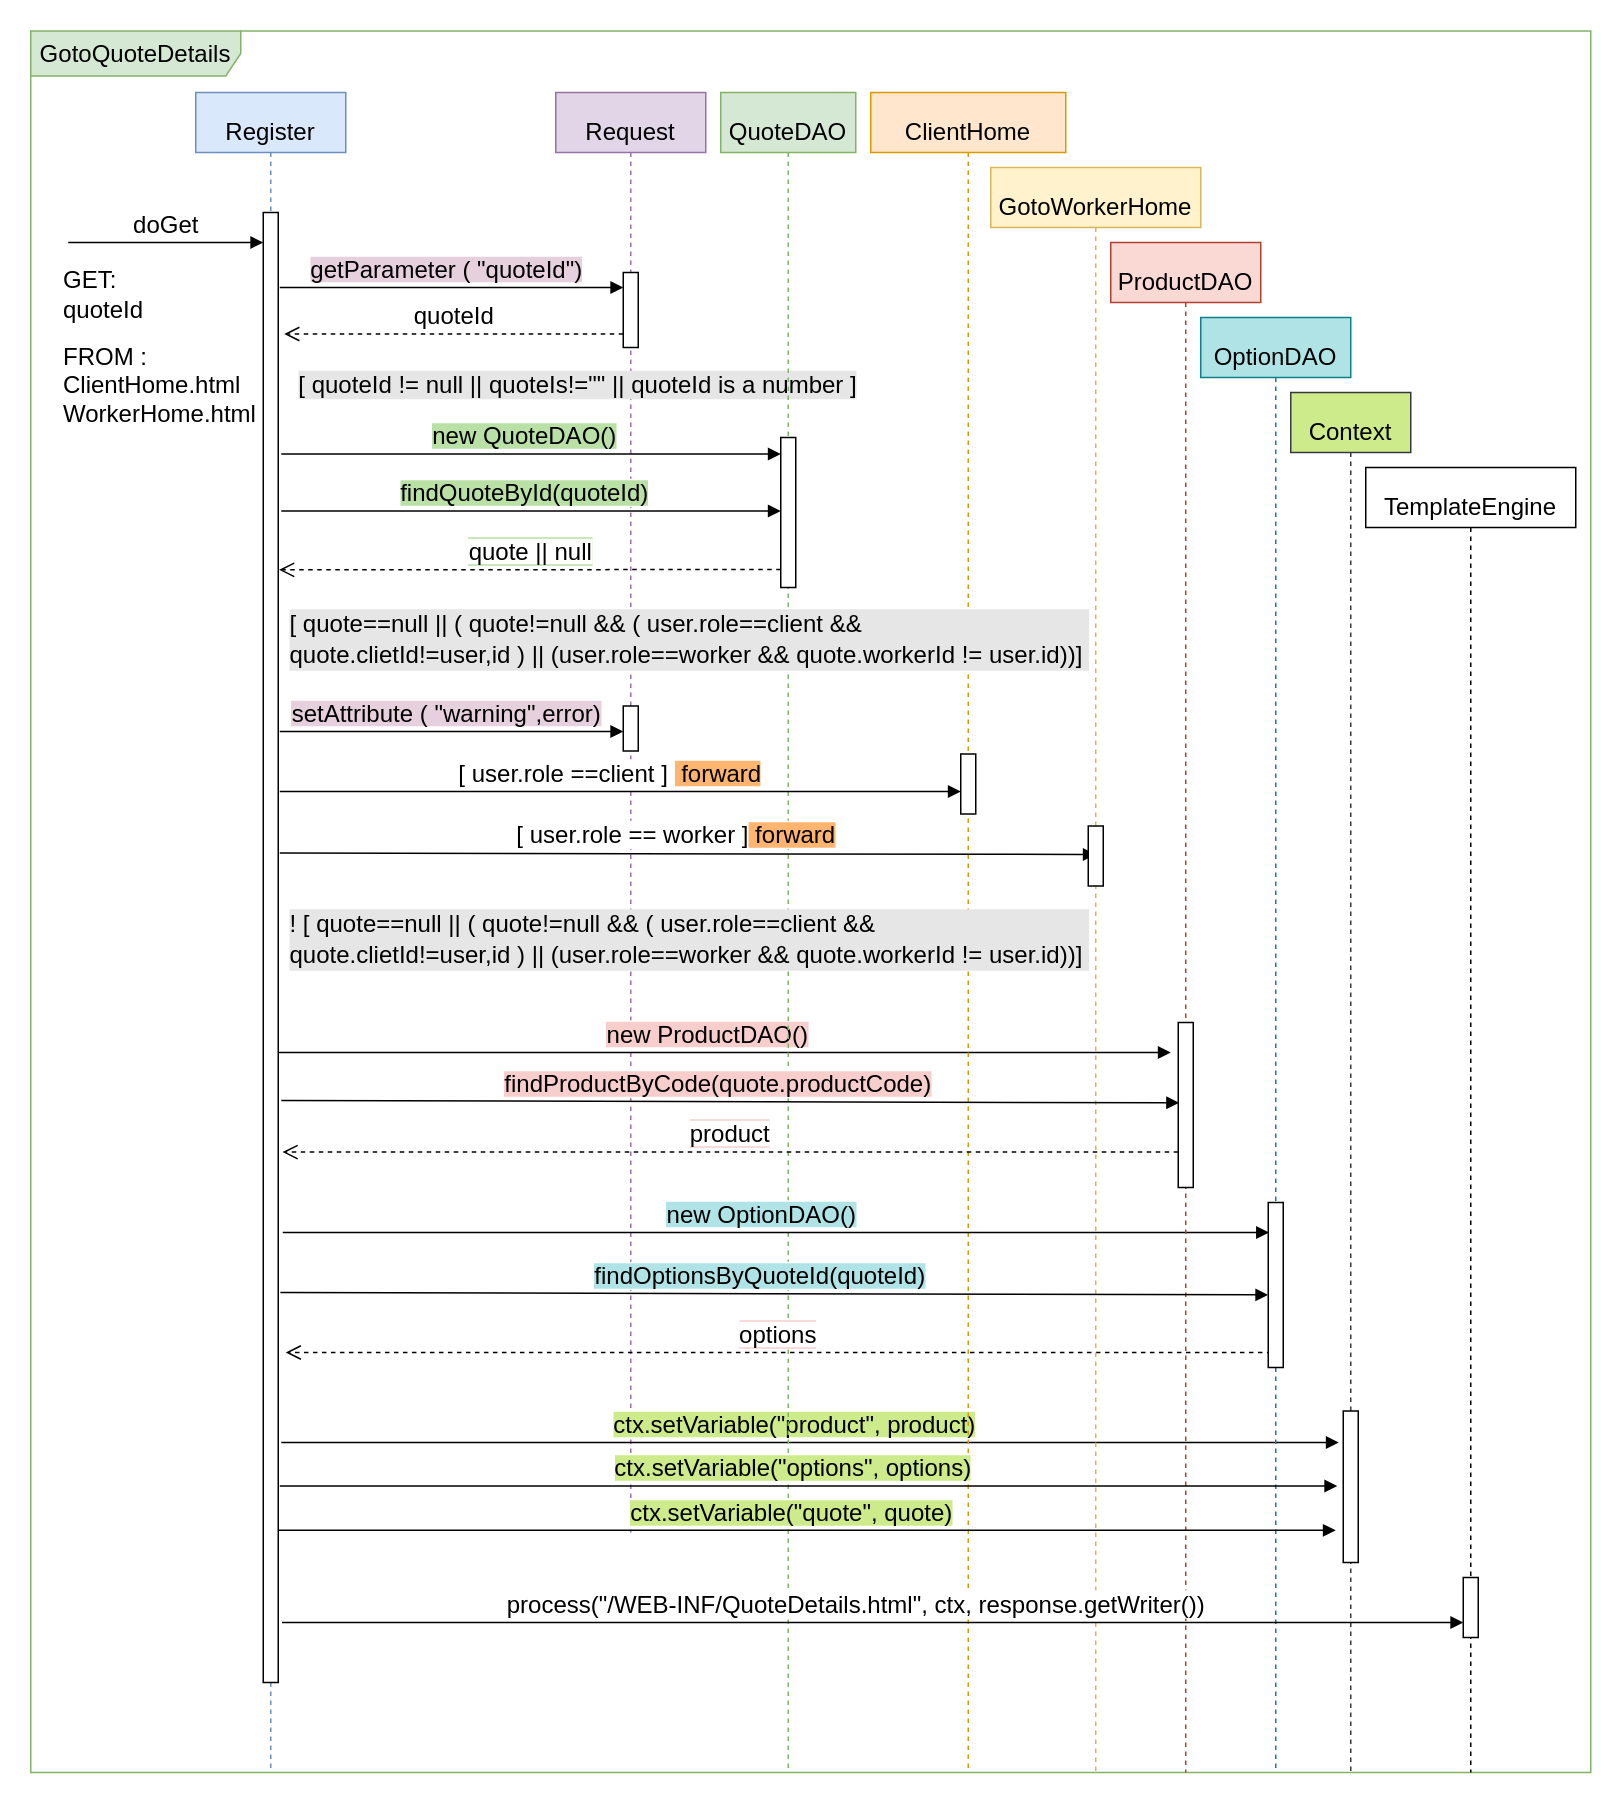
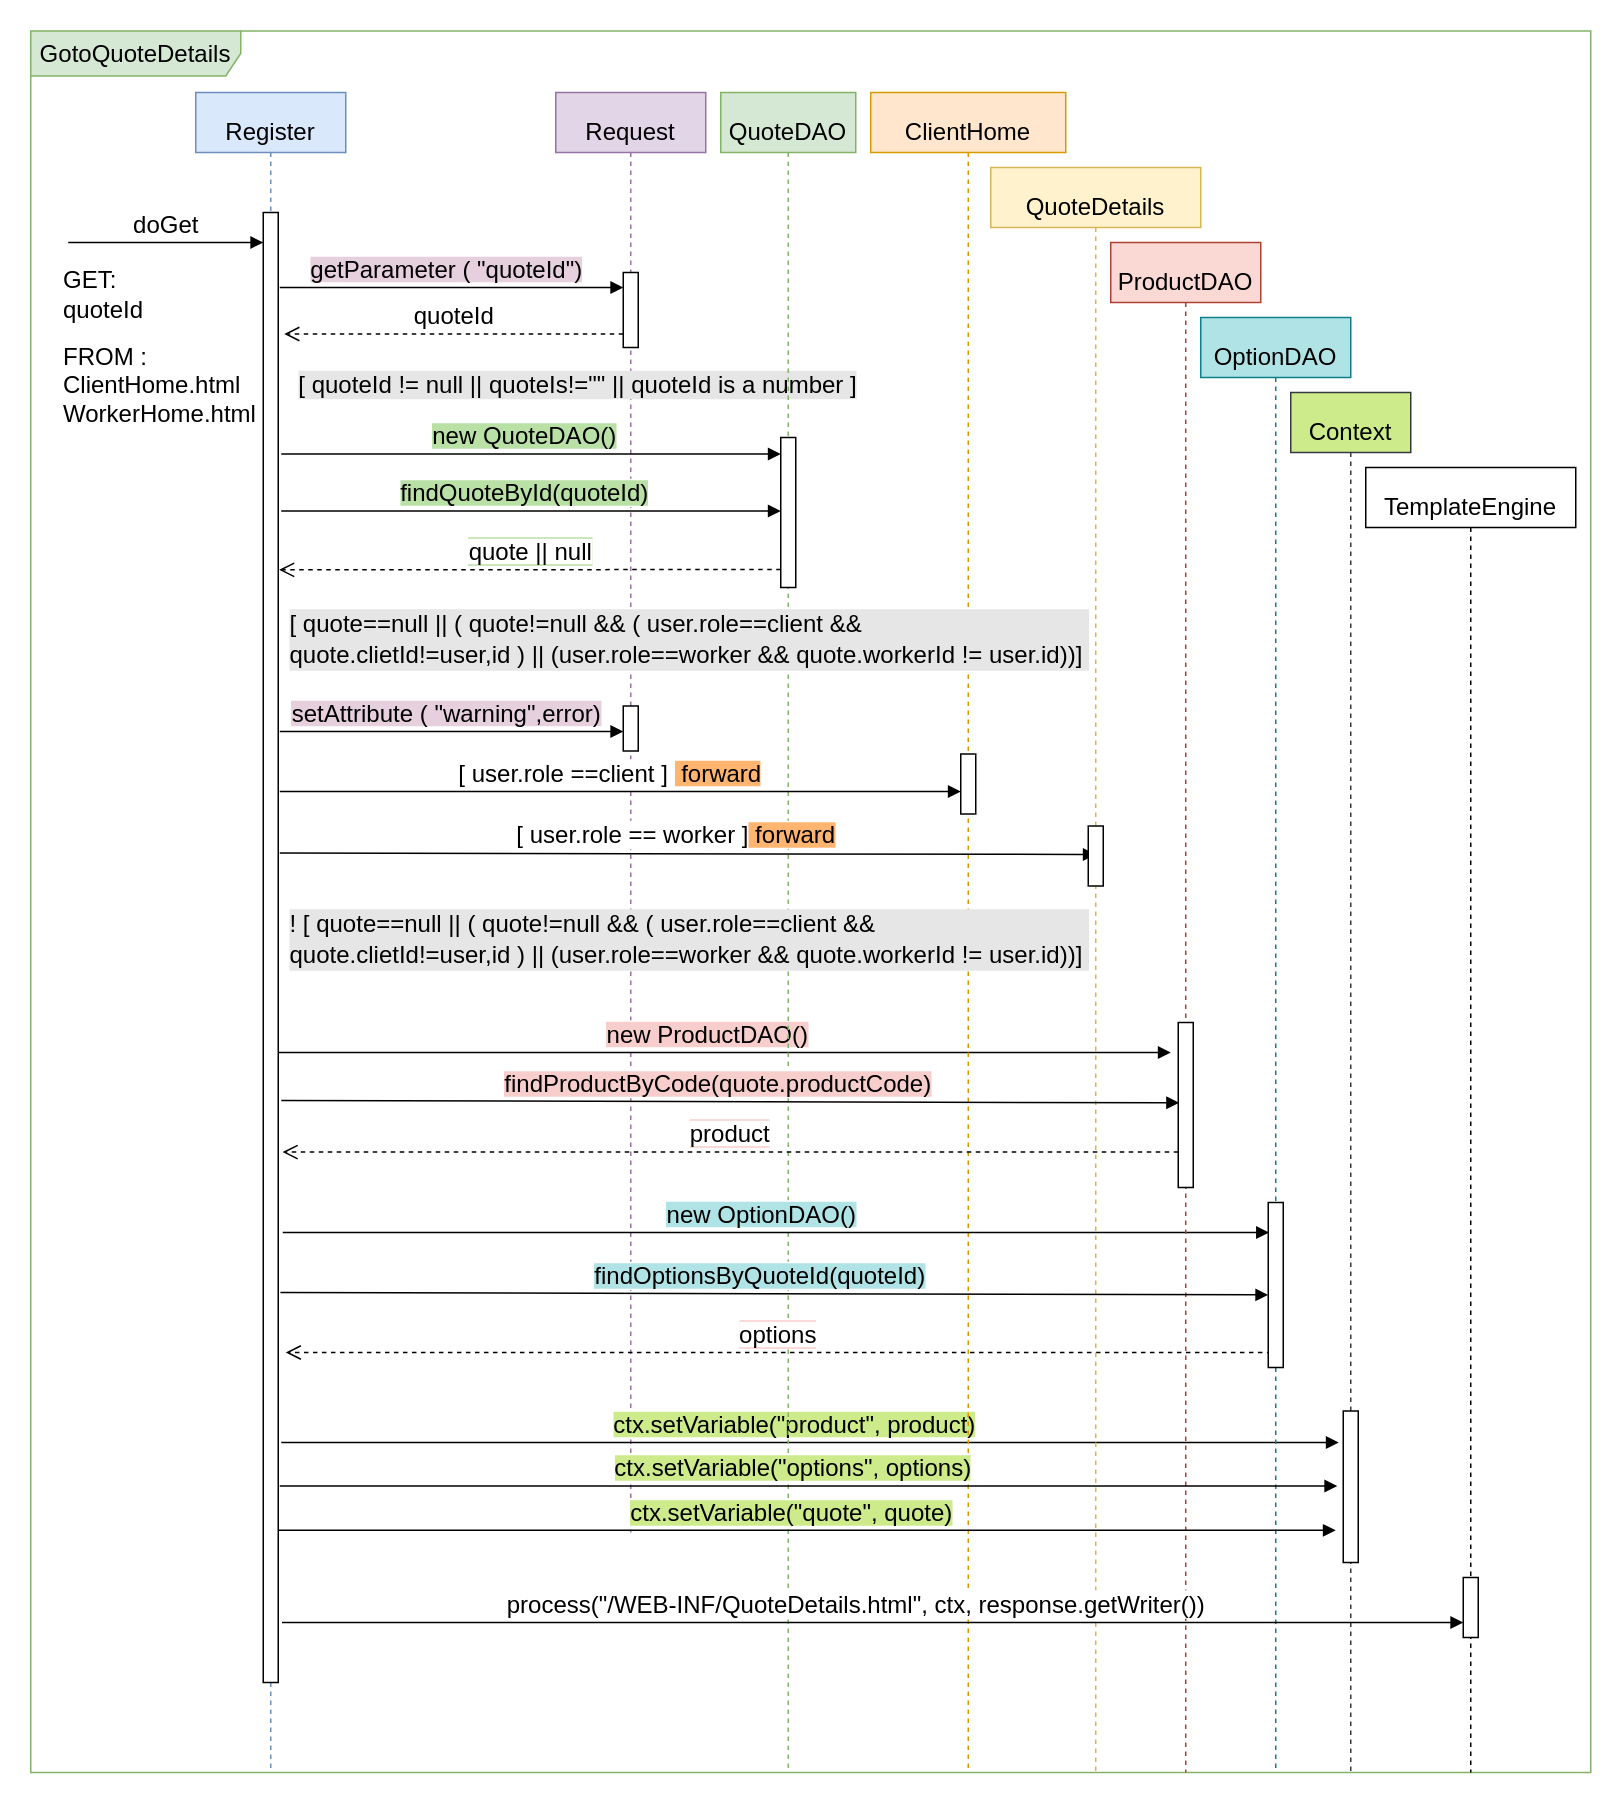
node "GotoWorkerHome": label "GotoWorkerHome" -> "QuoteDetails"
